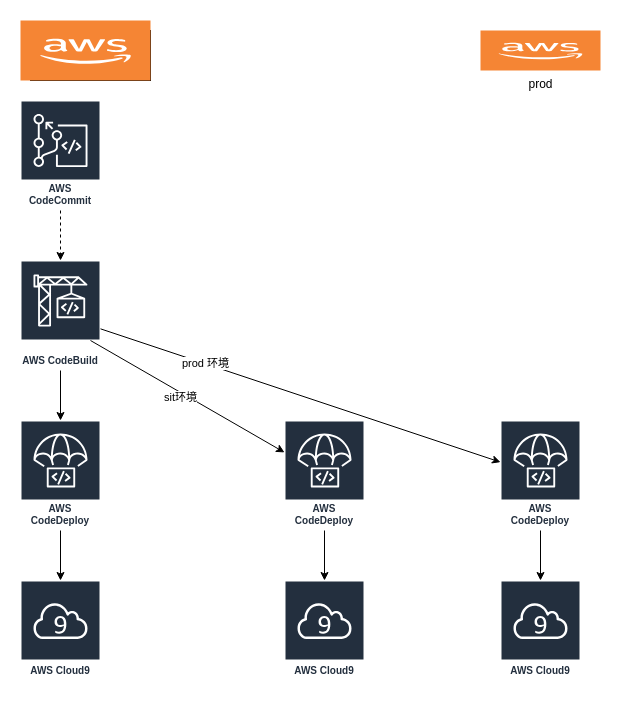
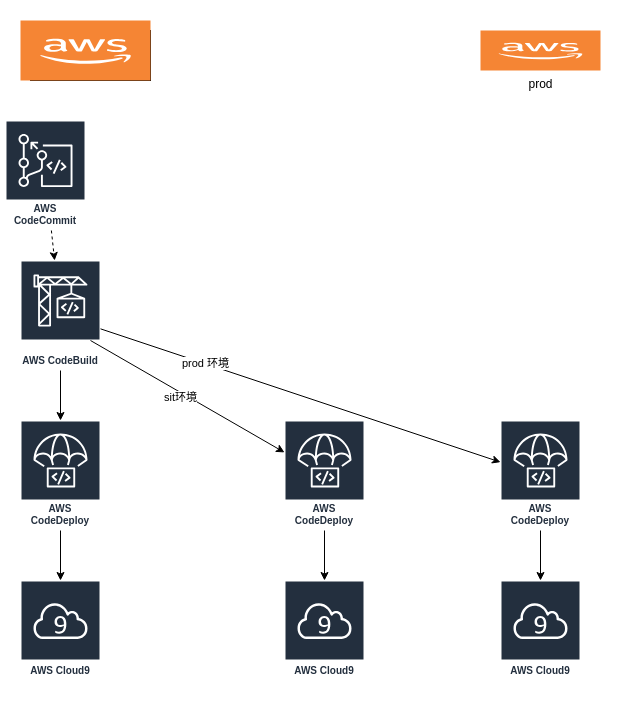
node "AWS CodeCommit": moved (61, 156) -> (46, 176)
